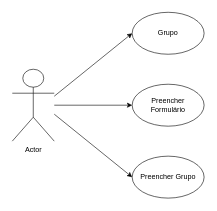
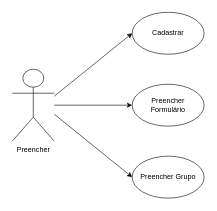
node "Grupo": label "Grupo" -> "Cadastrar"
node "Actor": label "Actor" -> "Preencher"
